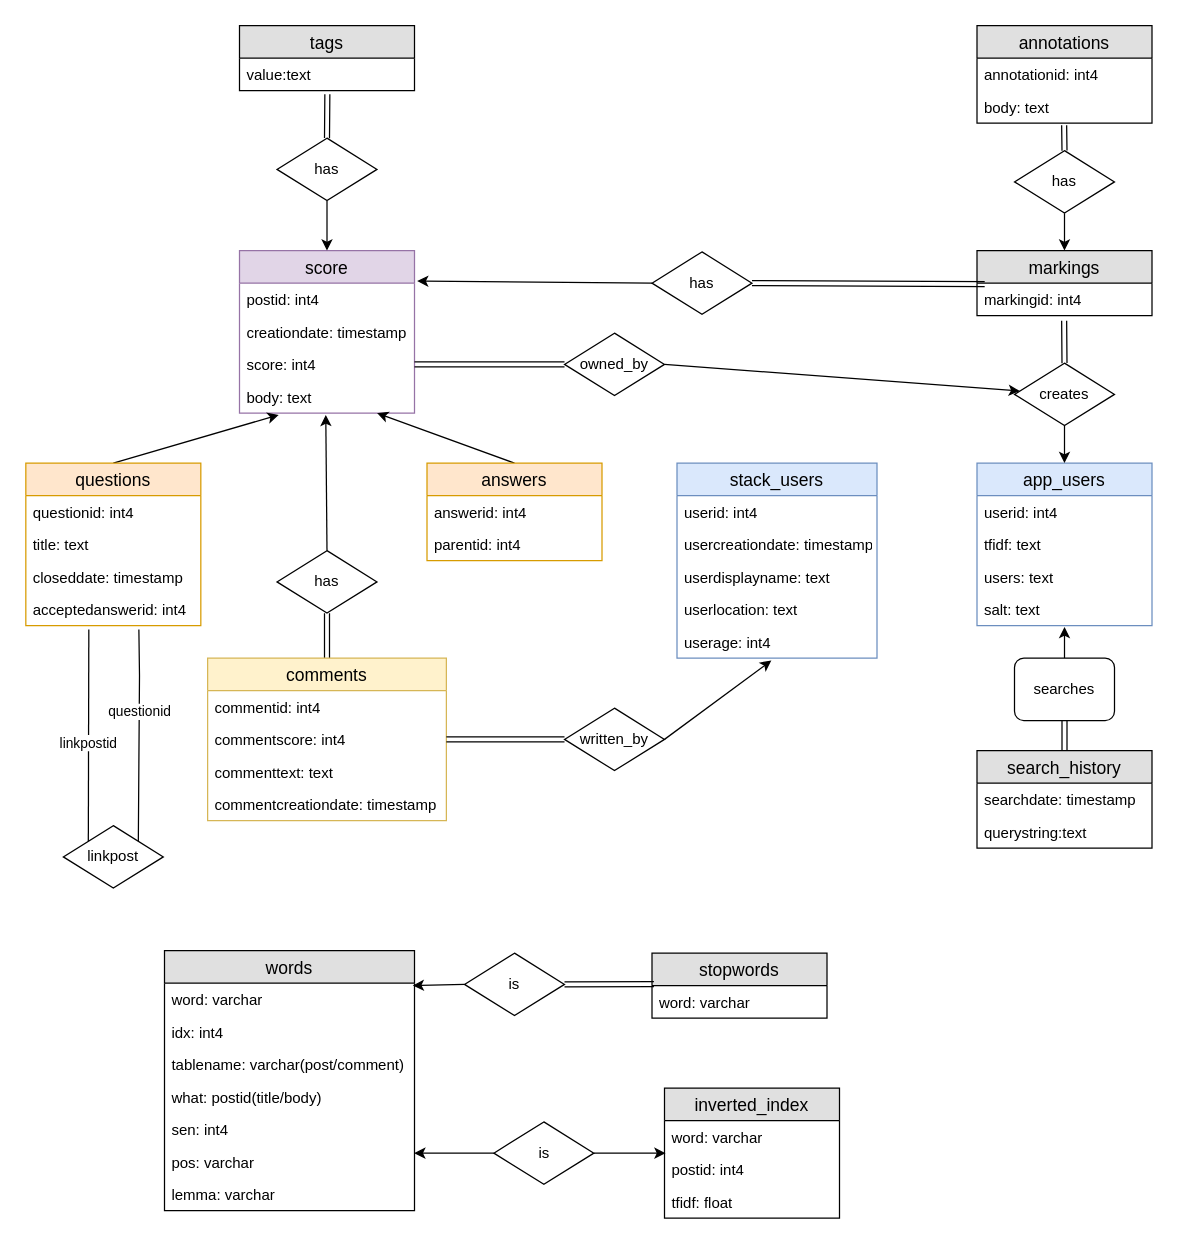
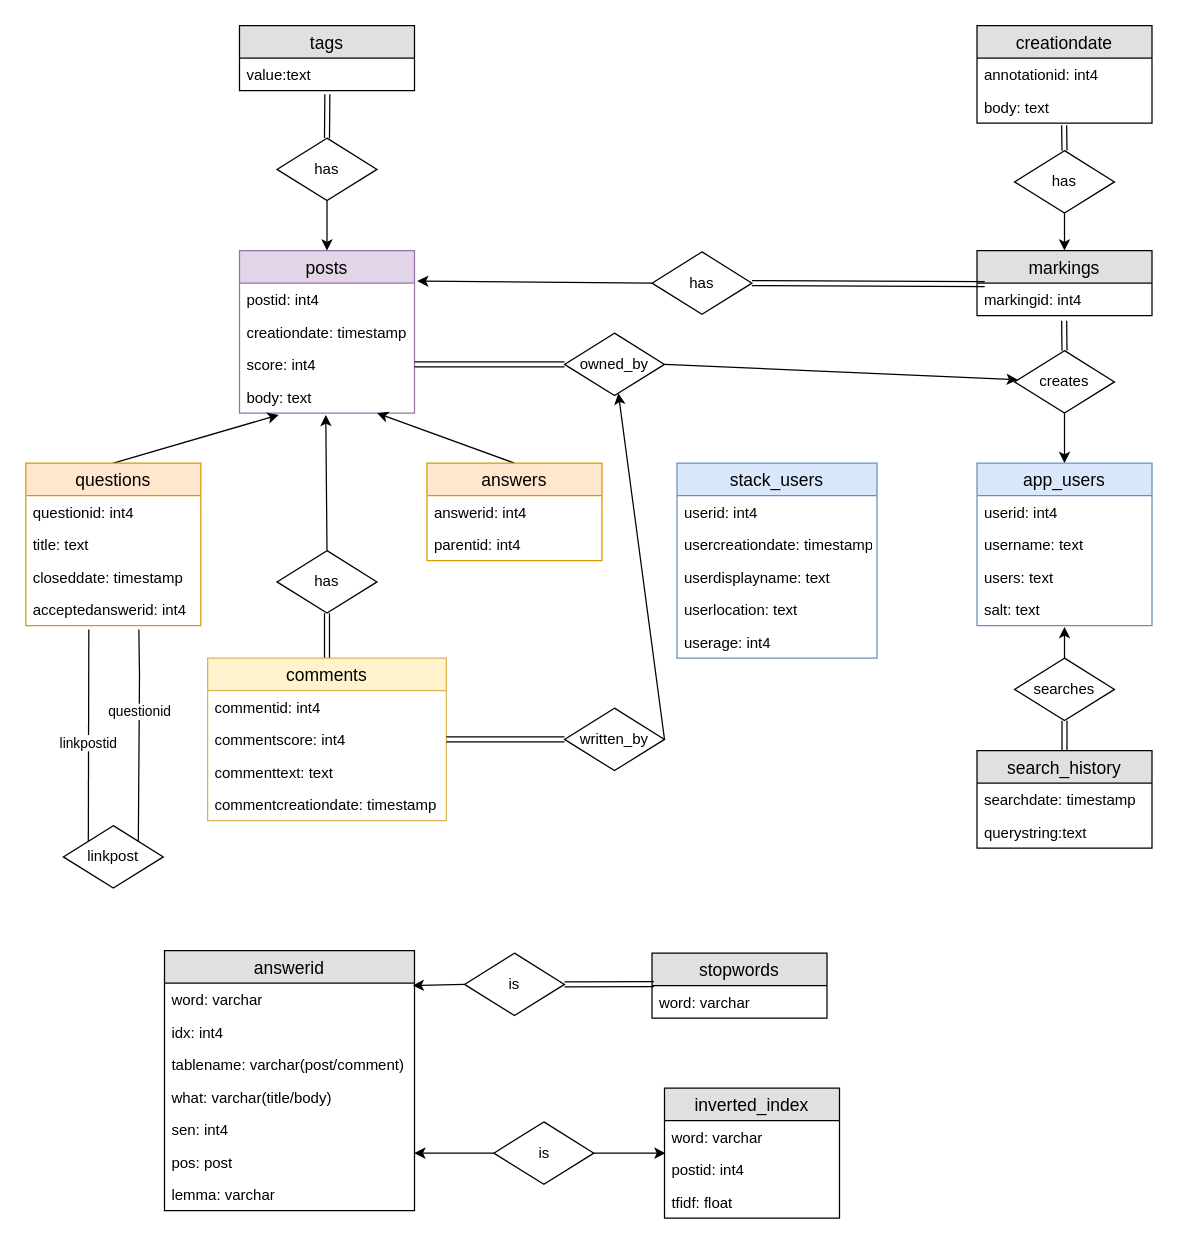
node "annotations": label "annotations" -> "creationdate"
node "score": label "score" -> "posts"
node "creates": moved (1064, 394) -> (1064, 382)
node "tfidf: text": label "tfidf: text" -> "username: text"
node "searches": shape rounded rectangle -> diamond
edge "written_by" -> "userage: int4": now "written_by" -> "owned_by"
node "words": label "words" -> "answerid"
node "what: postid(title/body)": label "what: postid(title/body)" -> "what: varchar(title/body)"
node "pos: varchar": label "pos: varchar" -> "pos: post"
